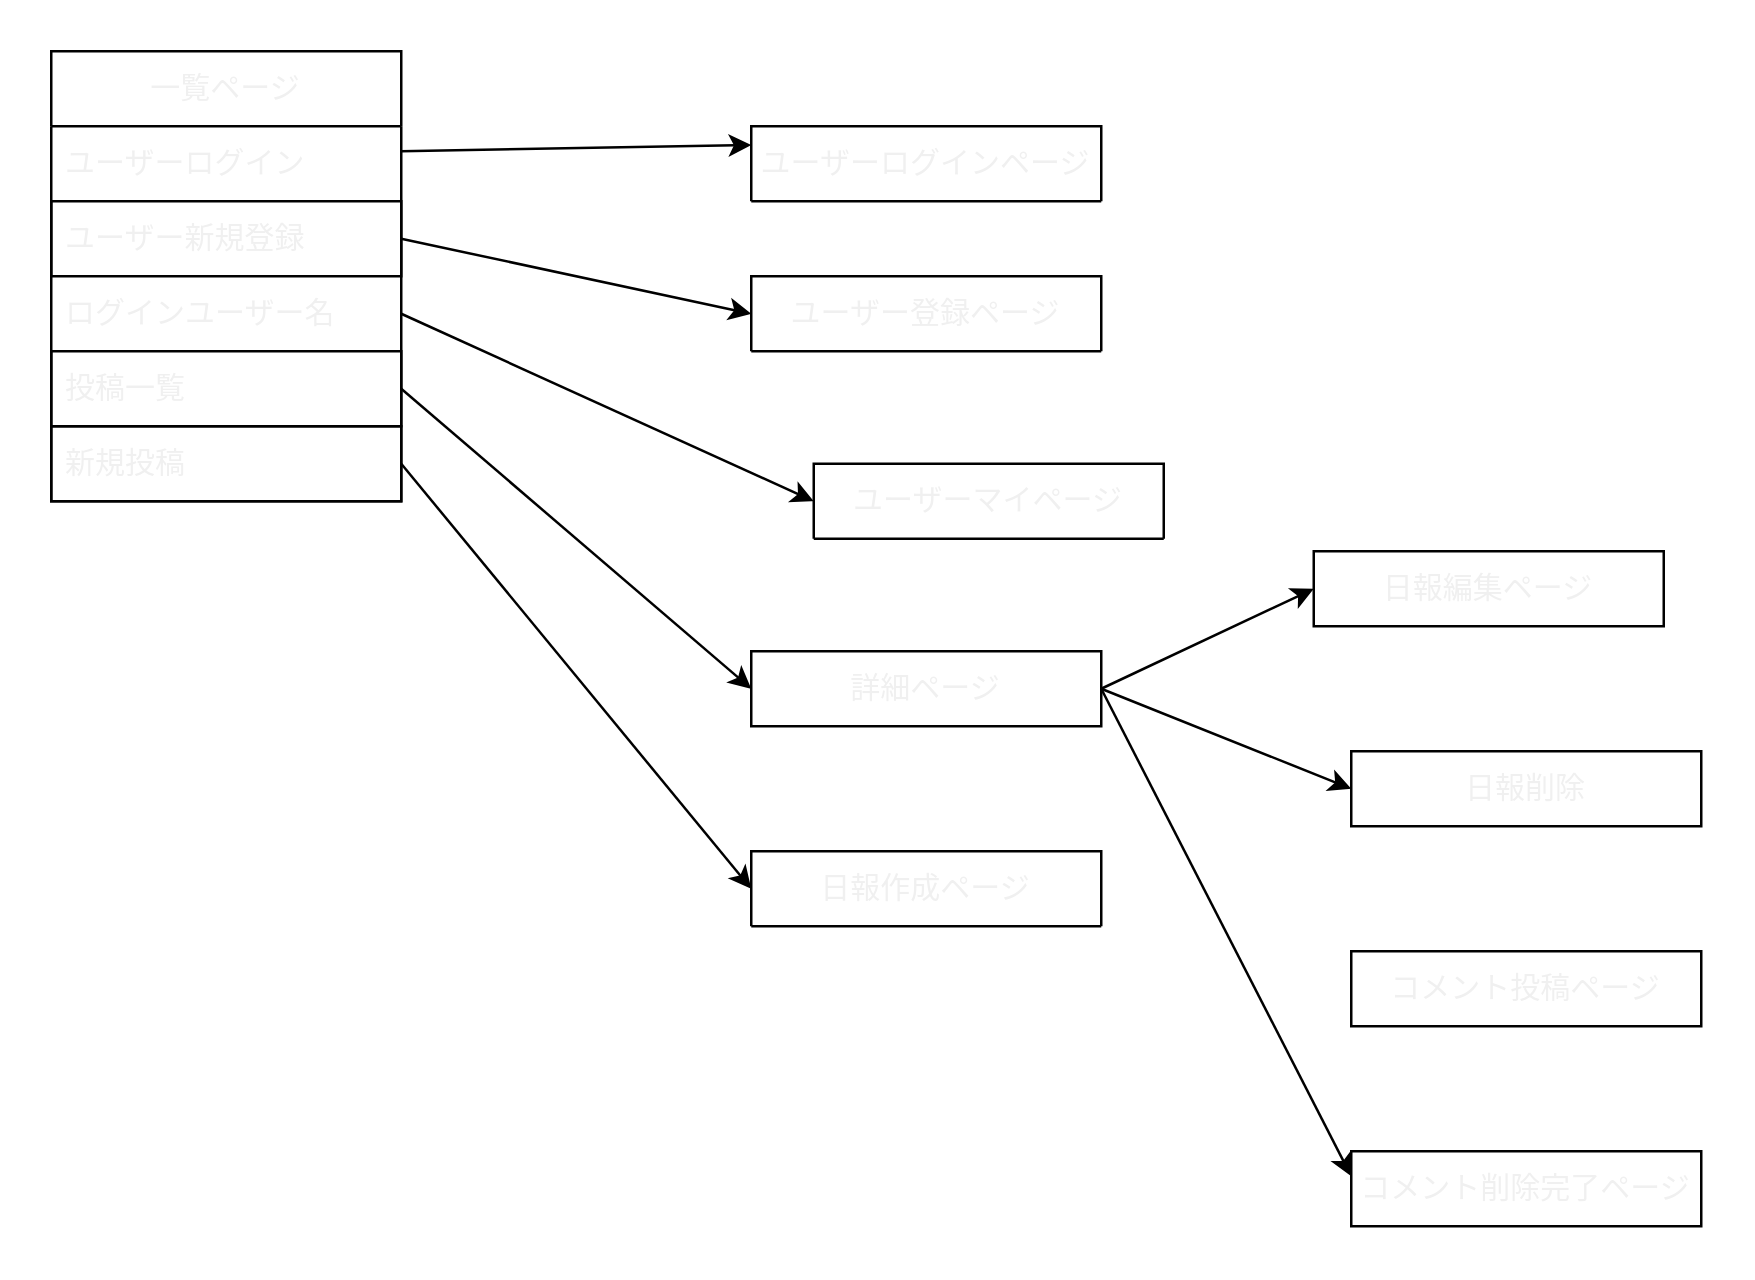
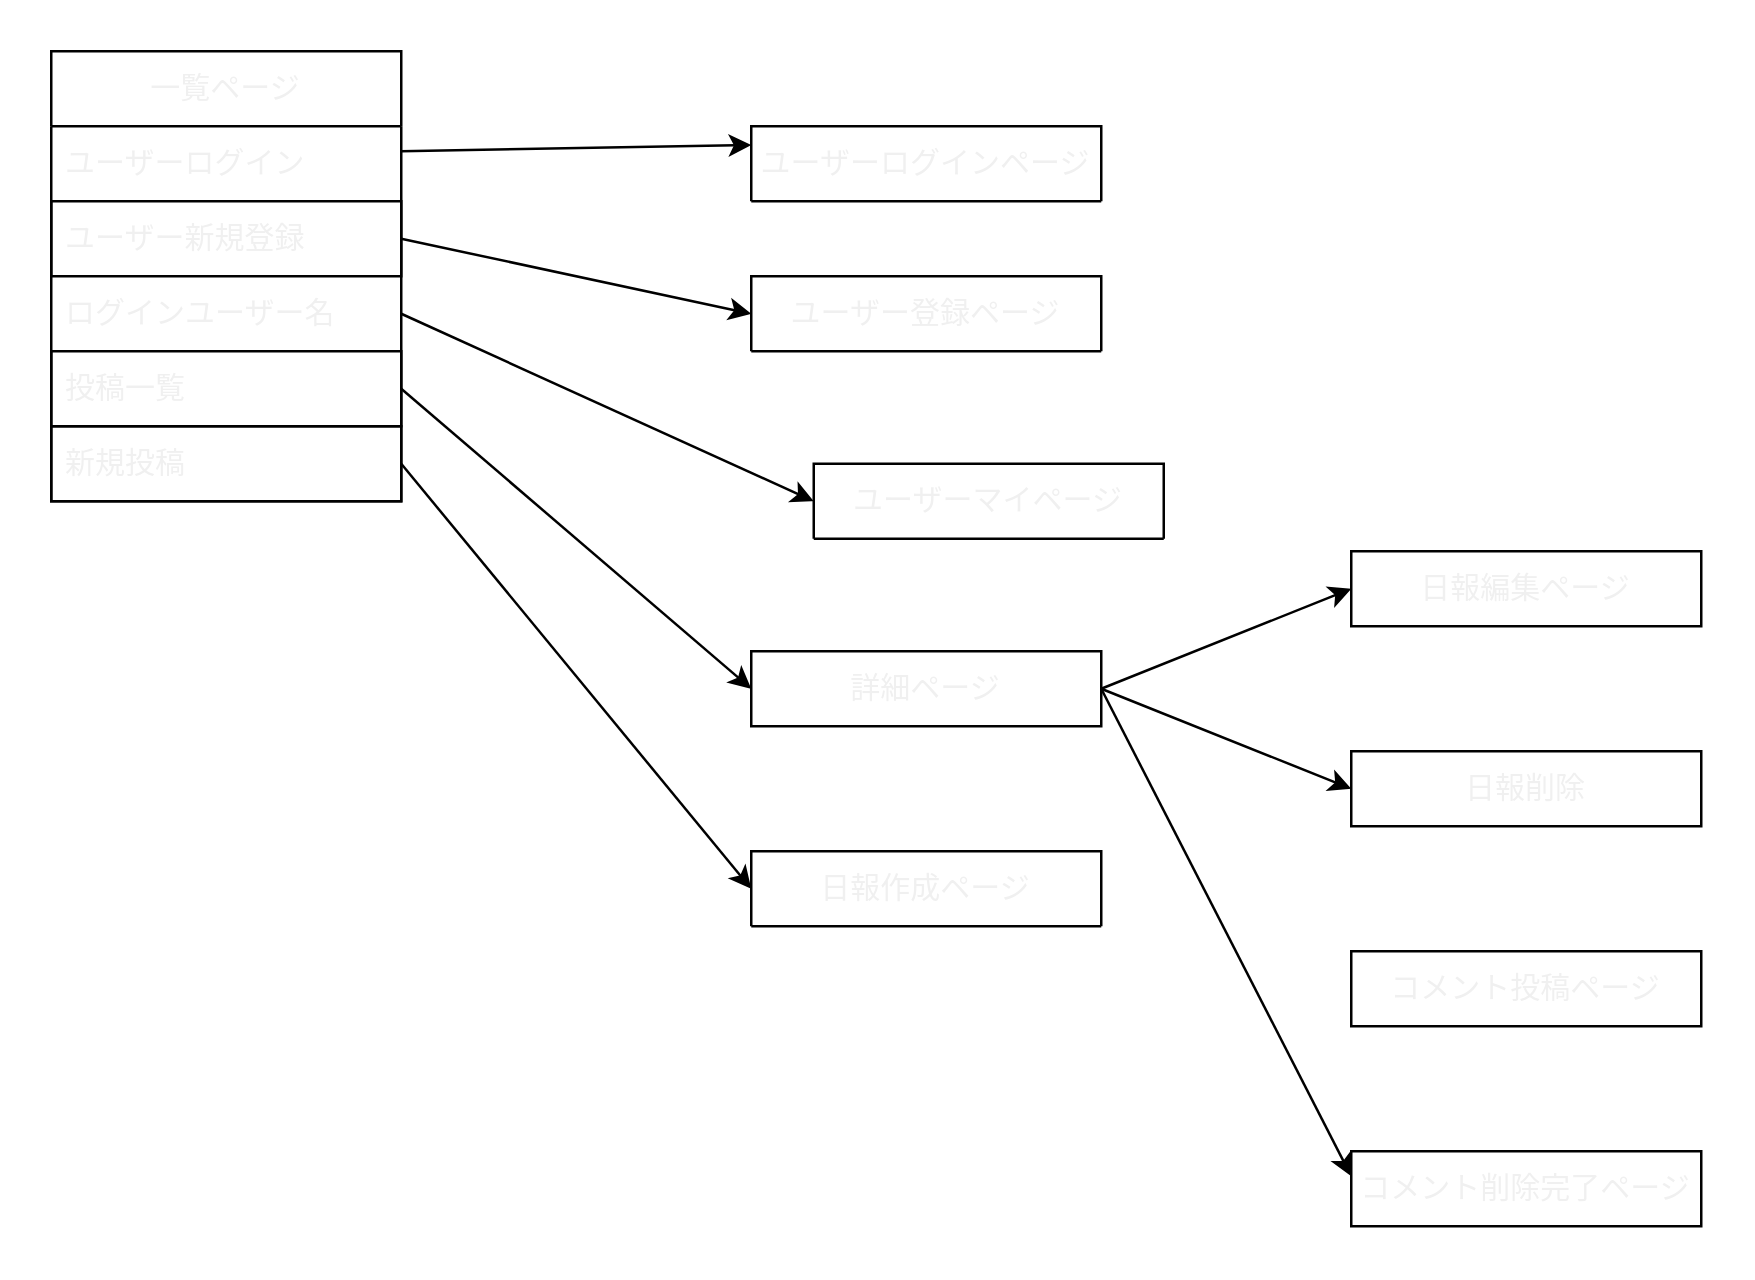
node "日報編集ページ": moved (1489, 589) -> (1526, 589)
